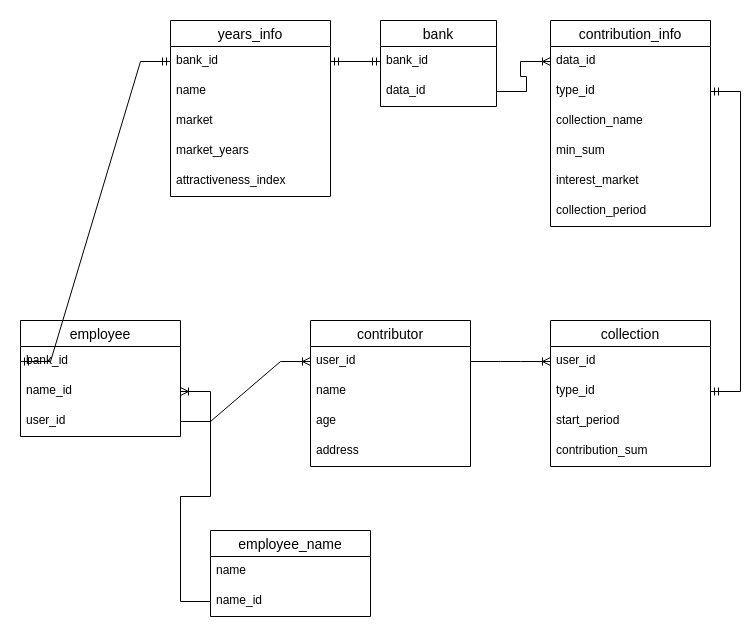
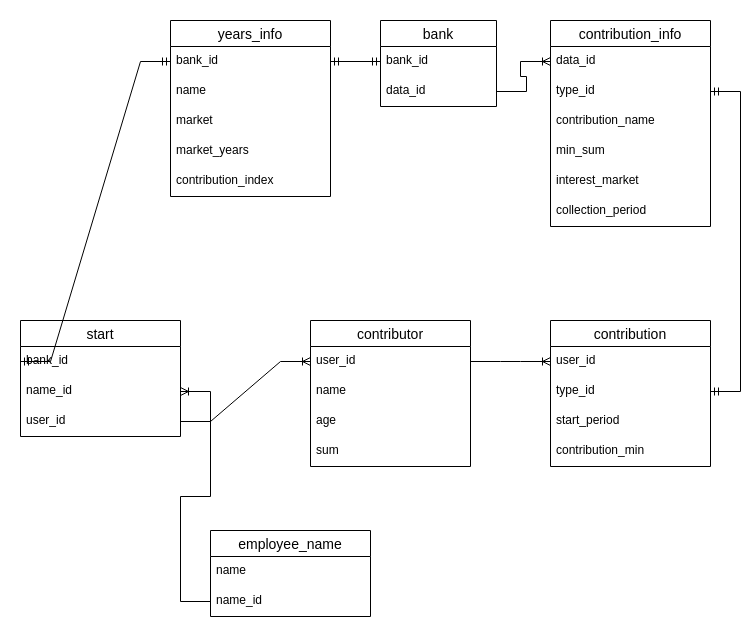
node "collection_name": label "collection_name" -> "contribution_name"
node "attractiveness_index": label "attractiveness_index" -> "contribution_index"
node "employee": label "employee" -> "start"
node "collection": label "collection" -> "contribution"
node "address": label "address" -> "sum"
node "contribution_sum": label "contribution_sum" -> "contribution_min"
